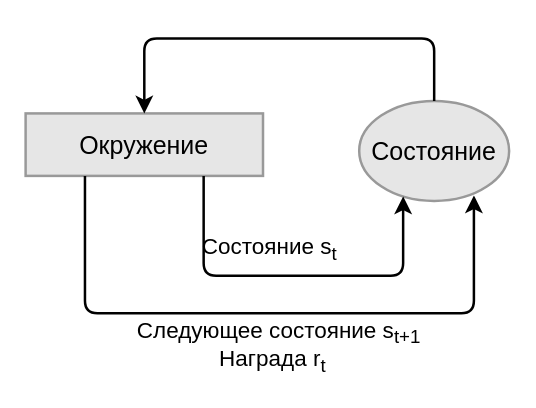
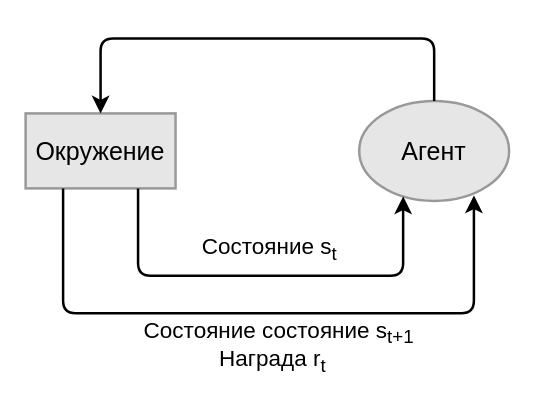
node "Окружение": size 238x63 -> 150x75
node "Состояние": label "Состояние" -> "Агент"
node "Следующее состояние st+1": label "Следующее состояние st+1" -> "Состояние состояние st+1"
